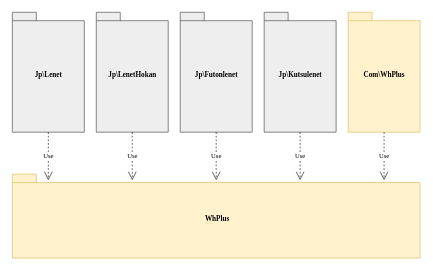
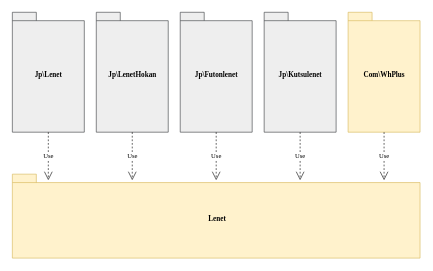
node "WhPlus": label "WhPlus" -> "Lenet"
